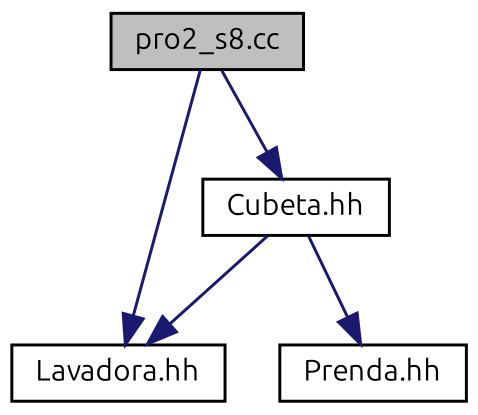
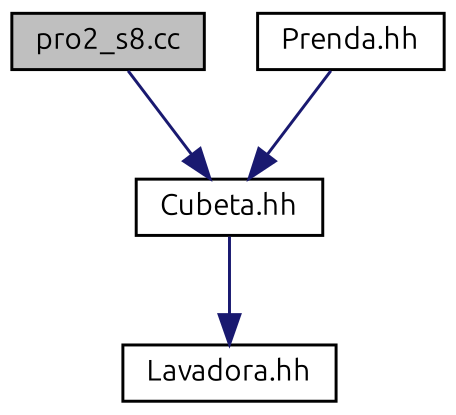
edge "pro2_s8.cc" -> "Lavadora.hh": removed
edge "Cubeta.hh" -> "Prenda.hh": reversed
